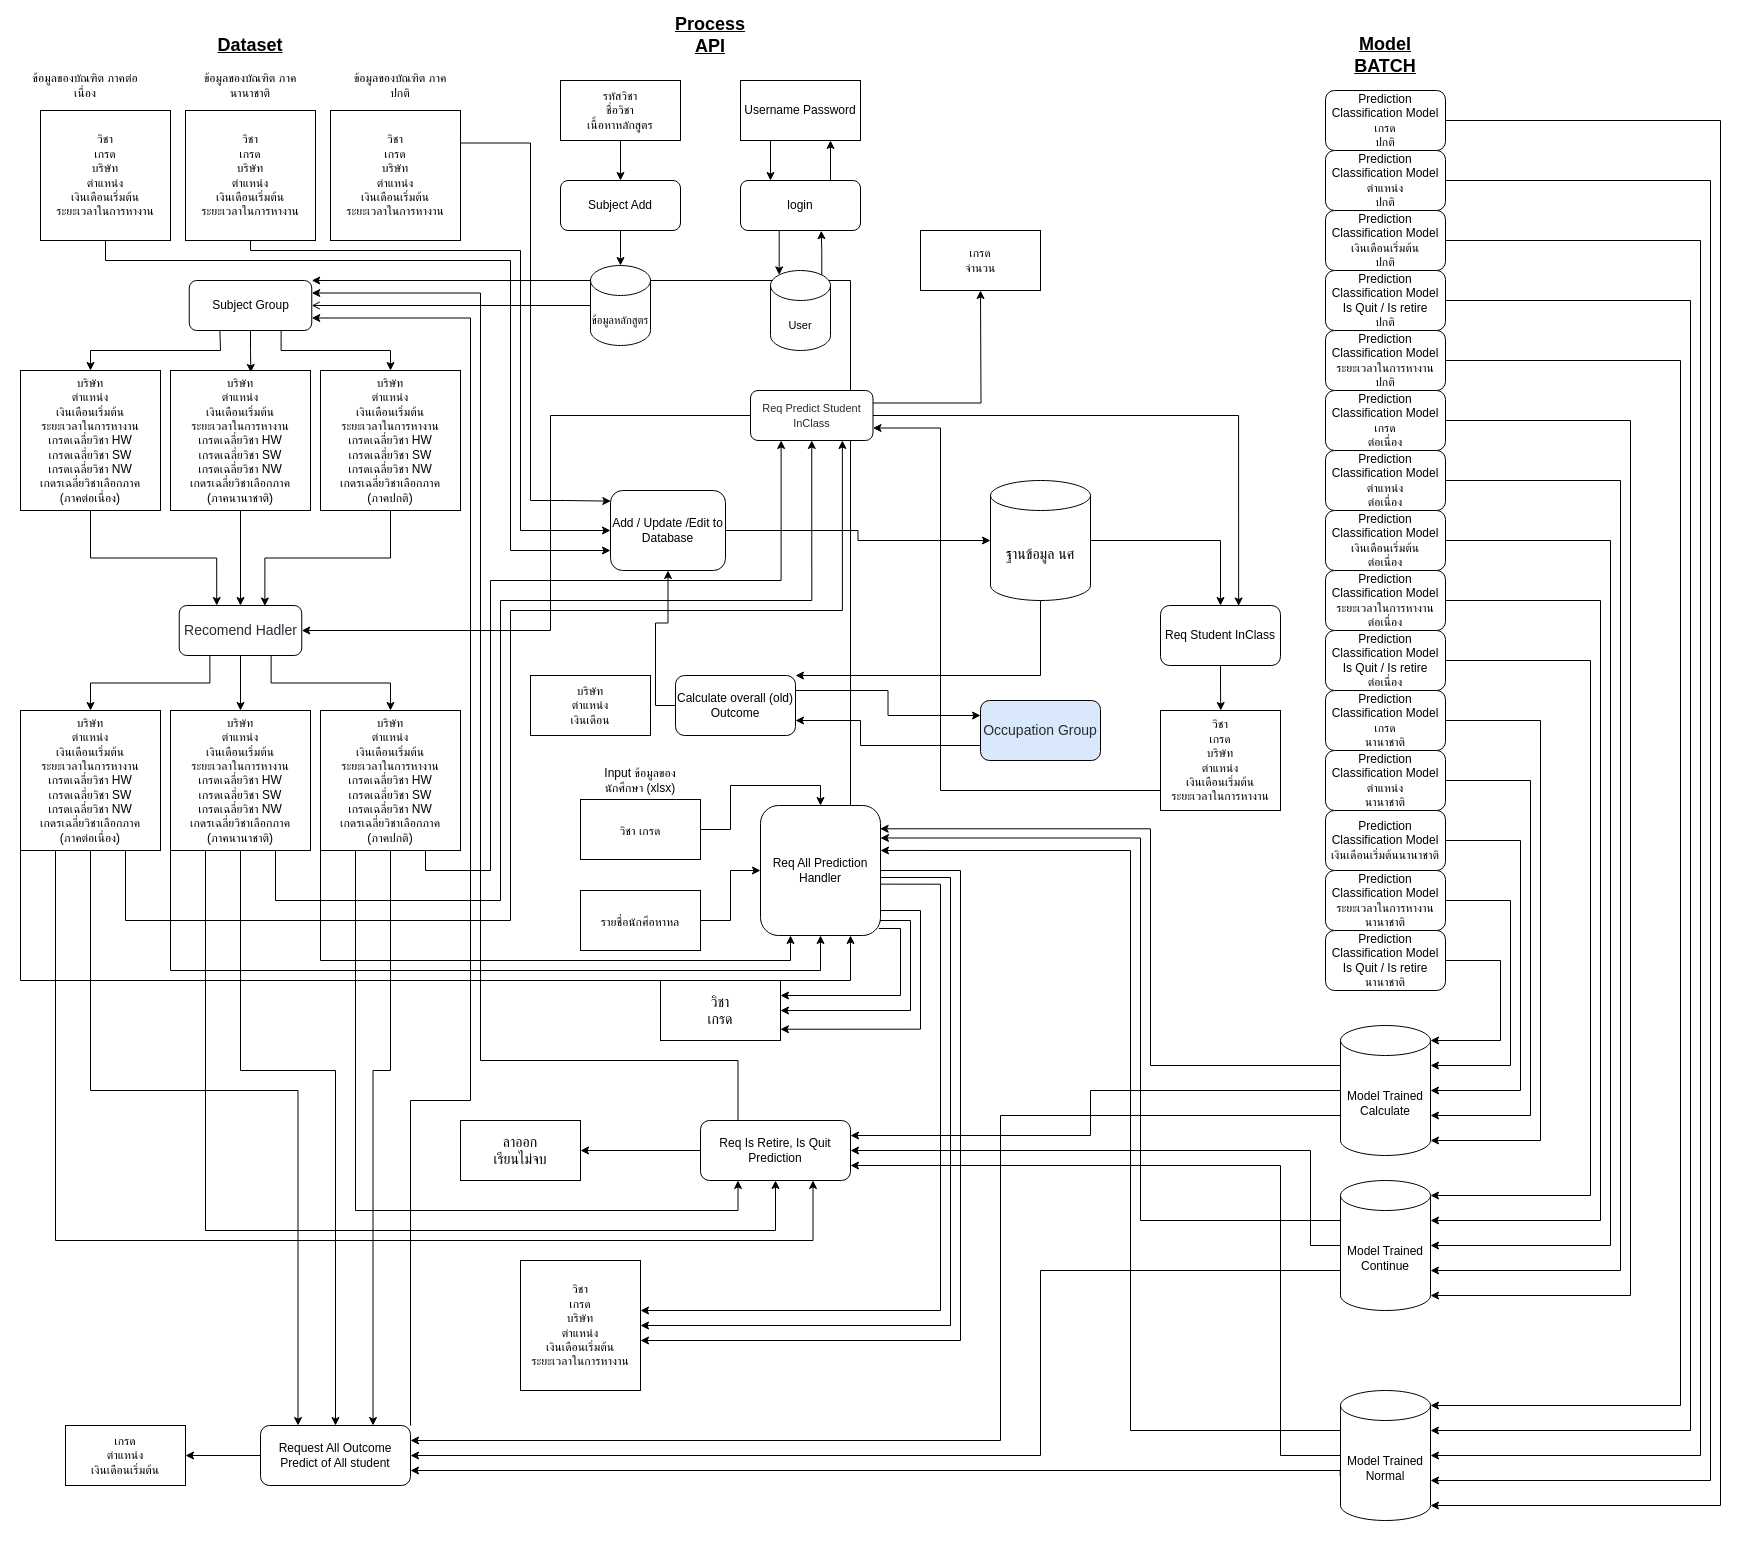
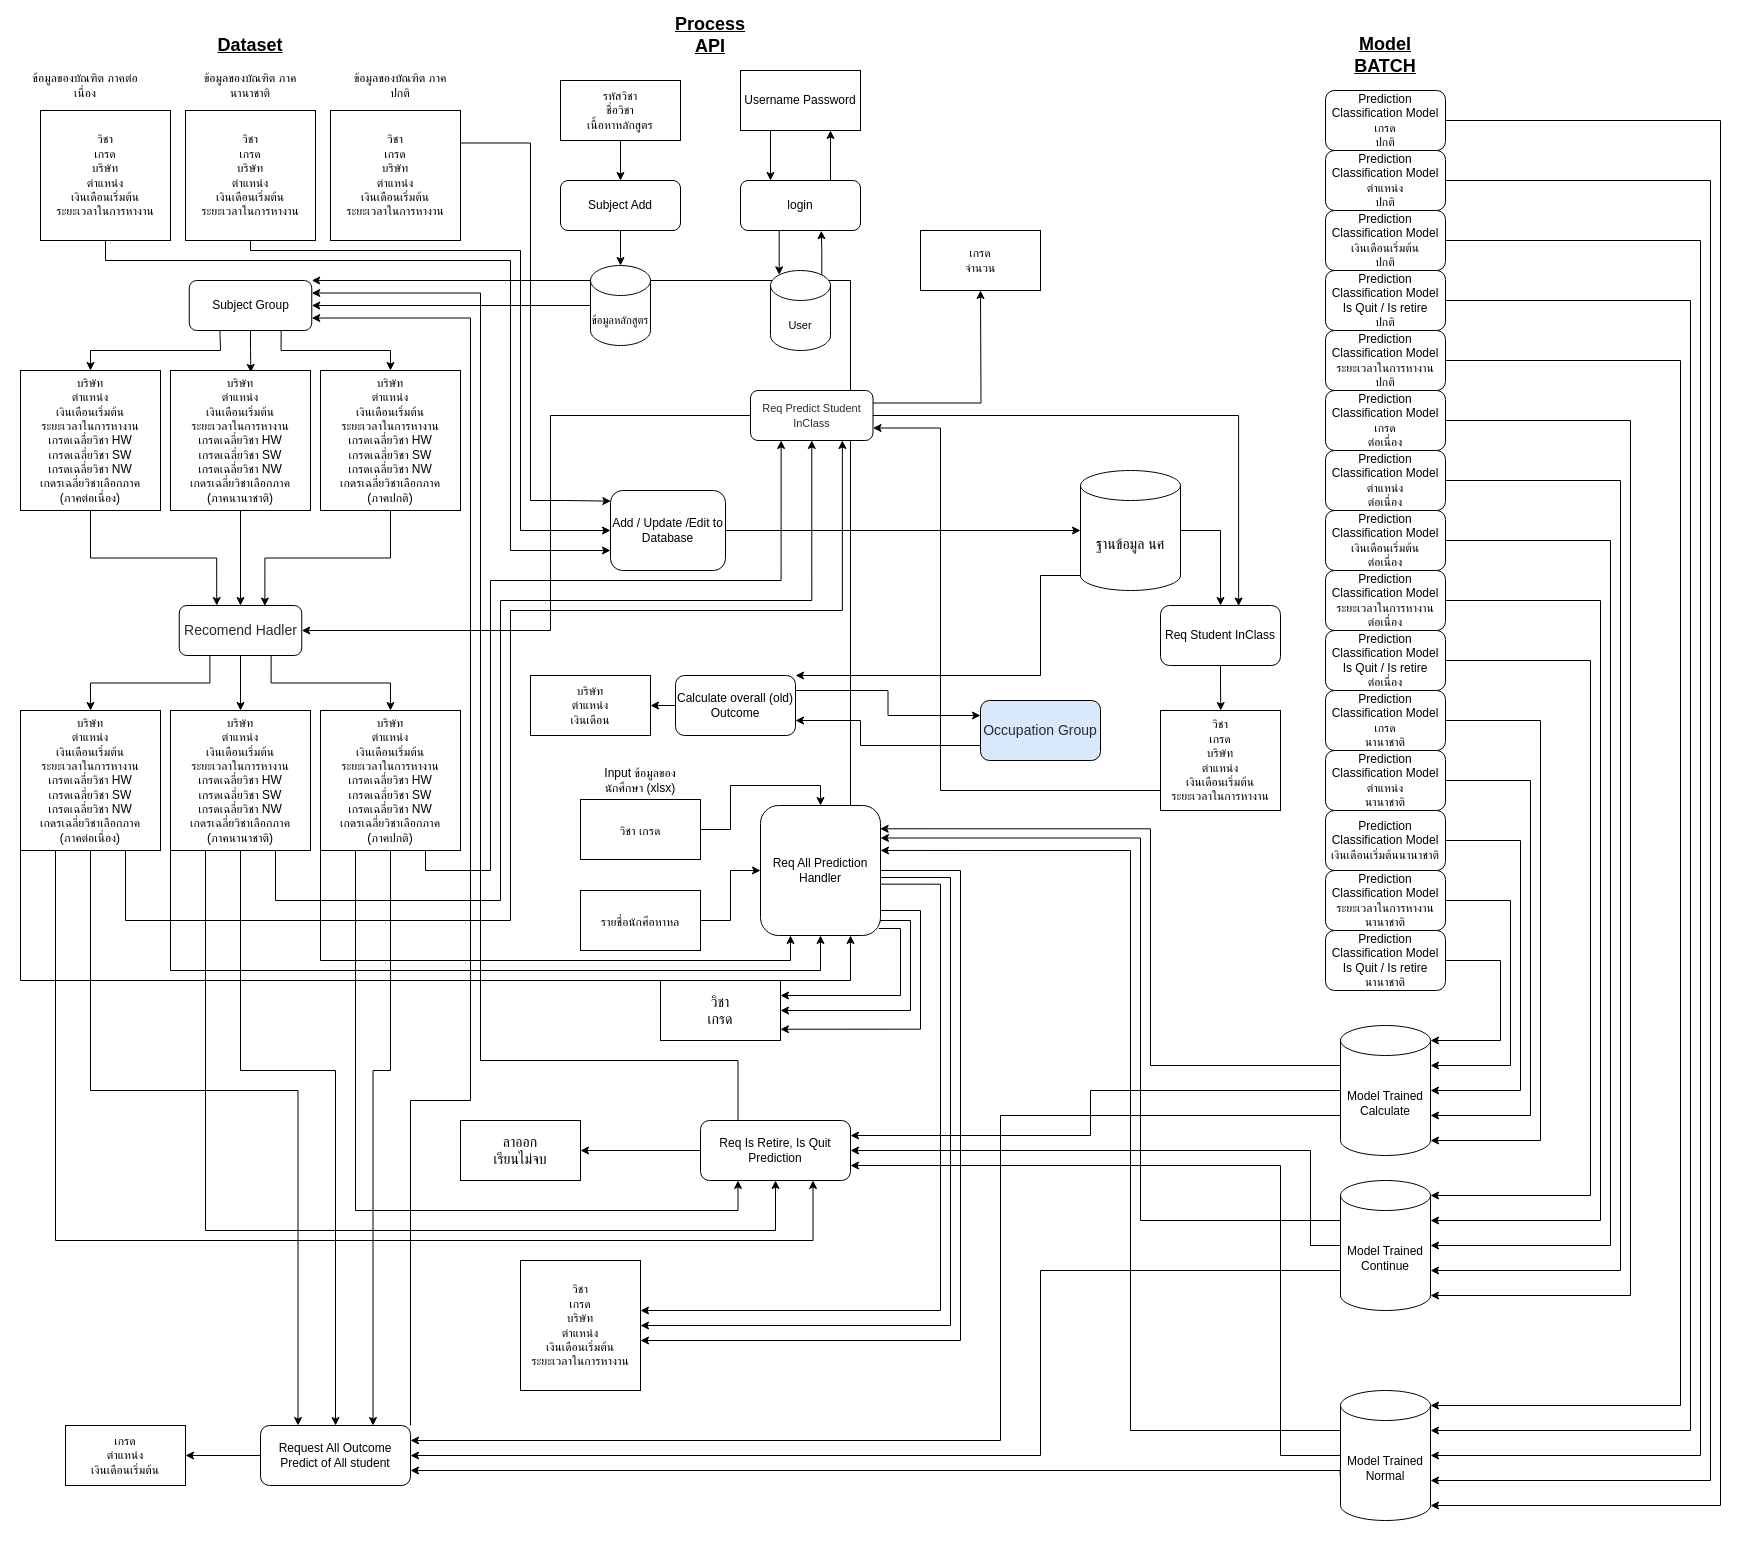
node "Username Password": moved (801, 111) -> (801, 101)
edge "ข้อมูลหลักสูตร" -> "Subject Group": arrowhead open -> classic
node "ฐานข้อมูล นศ": moved (1041, 541) -> (1131, 531)
edge "Calculate overall (old) Outcome" -> "Add / Update /Edit to Database": now "Calculate overall (old) Outcome" -> "บริษัท ตำแหน่ง เงินเดือน"
